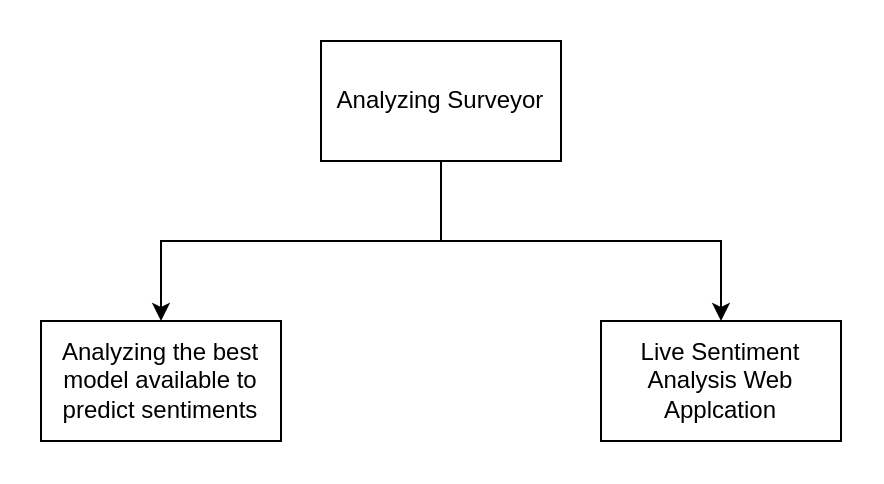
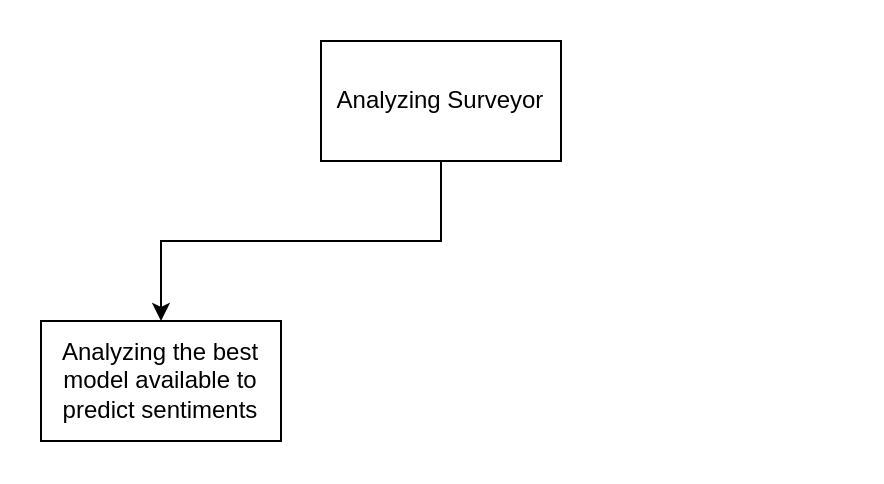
edge "Analyzing Surveyor" -> "Live Sentiment Analysis Web Applcation": removed
node "Live Sentiment Analysis Web Applcation": removed
